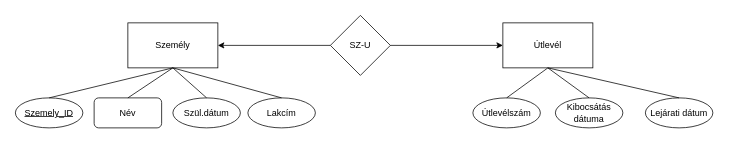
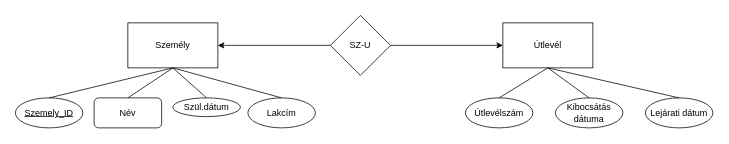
node "Szül.dátum": size 68x30 -> 68x19
node "Útlevélszám": moved (507, 113) -> (499, 113)
